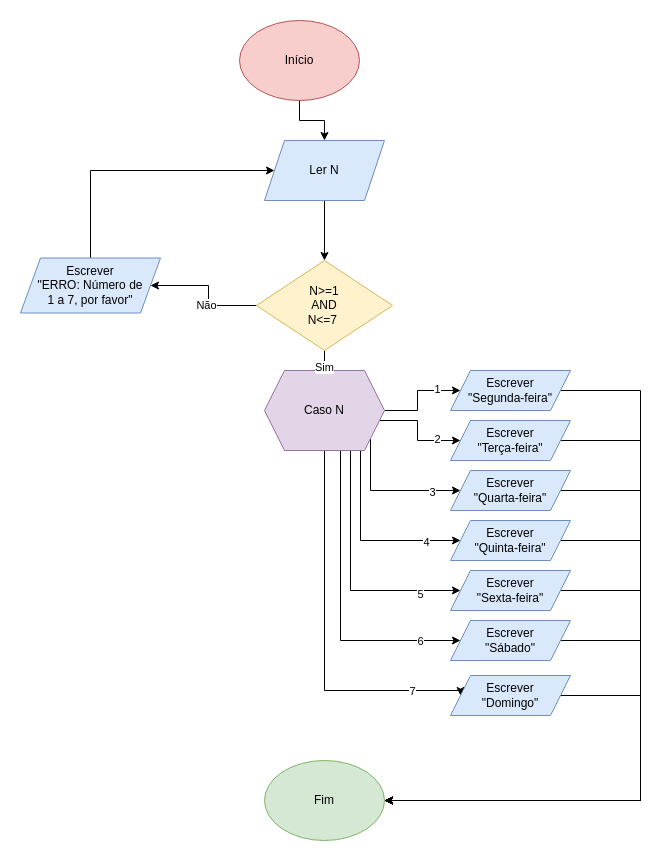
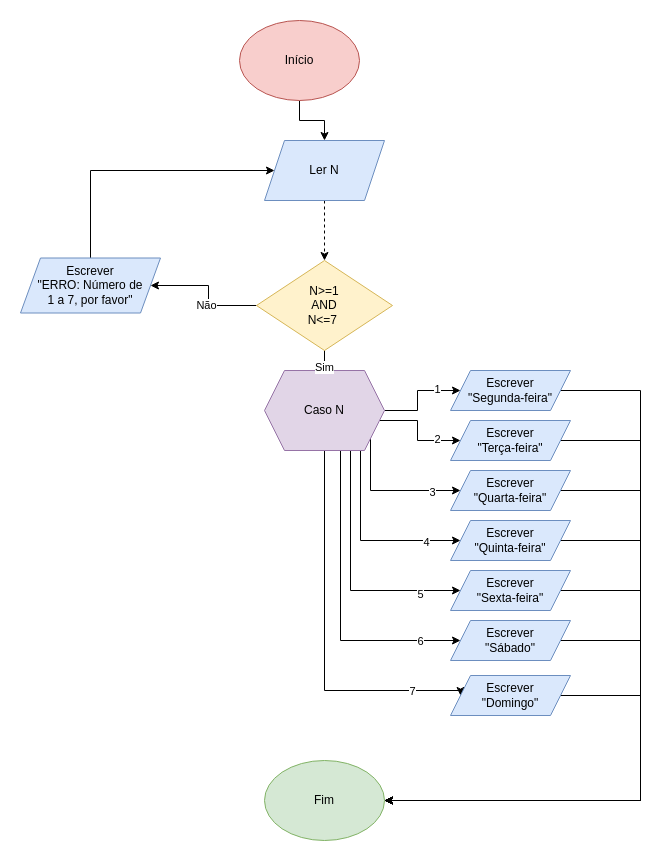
edge "Ler N" -> "N>=1 AND N<=7": style solid -> dashed
